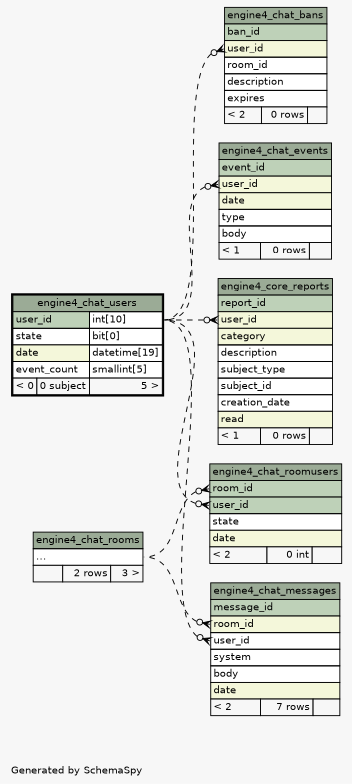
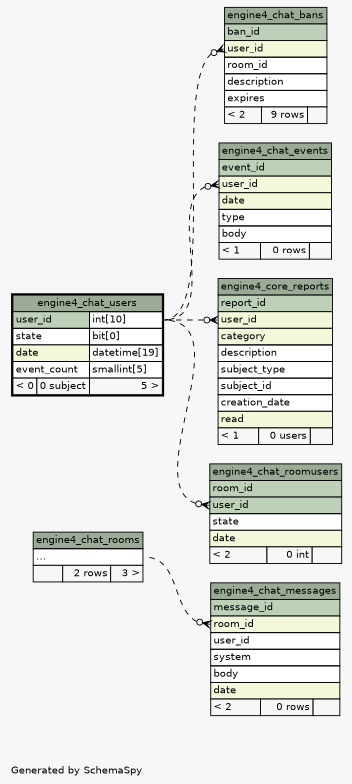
node "engine4_chat_bans": text "0 rows" -> "9 rows"
node "engine4_core_reports": text "0 rows" -> "0 users"
edge "engine4_chat_users" -> "engine4_chat_messages": removed
edge "engine4_chat_rooms" -> "engine4_chat_roomusers": removed
node "engine4_chat_messages": text "7 rows" -> "0 rows"
